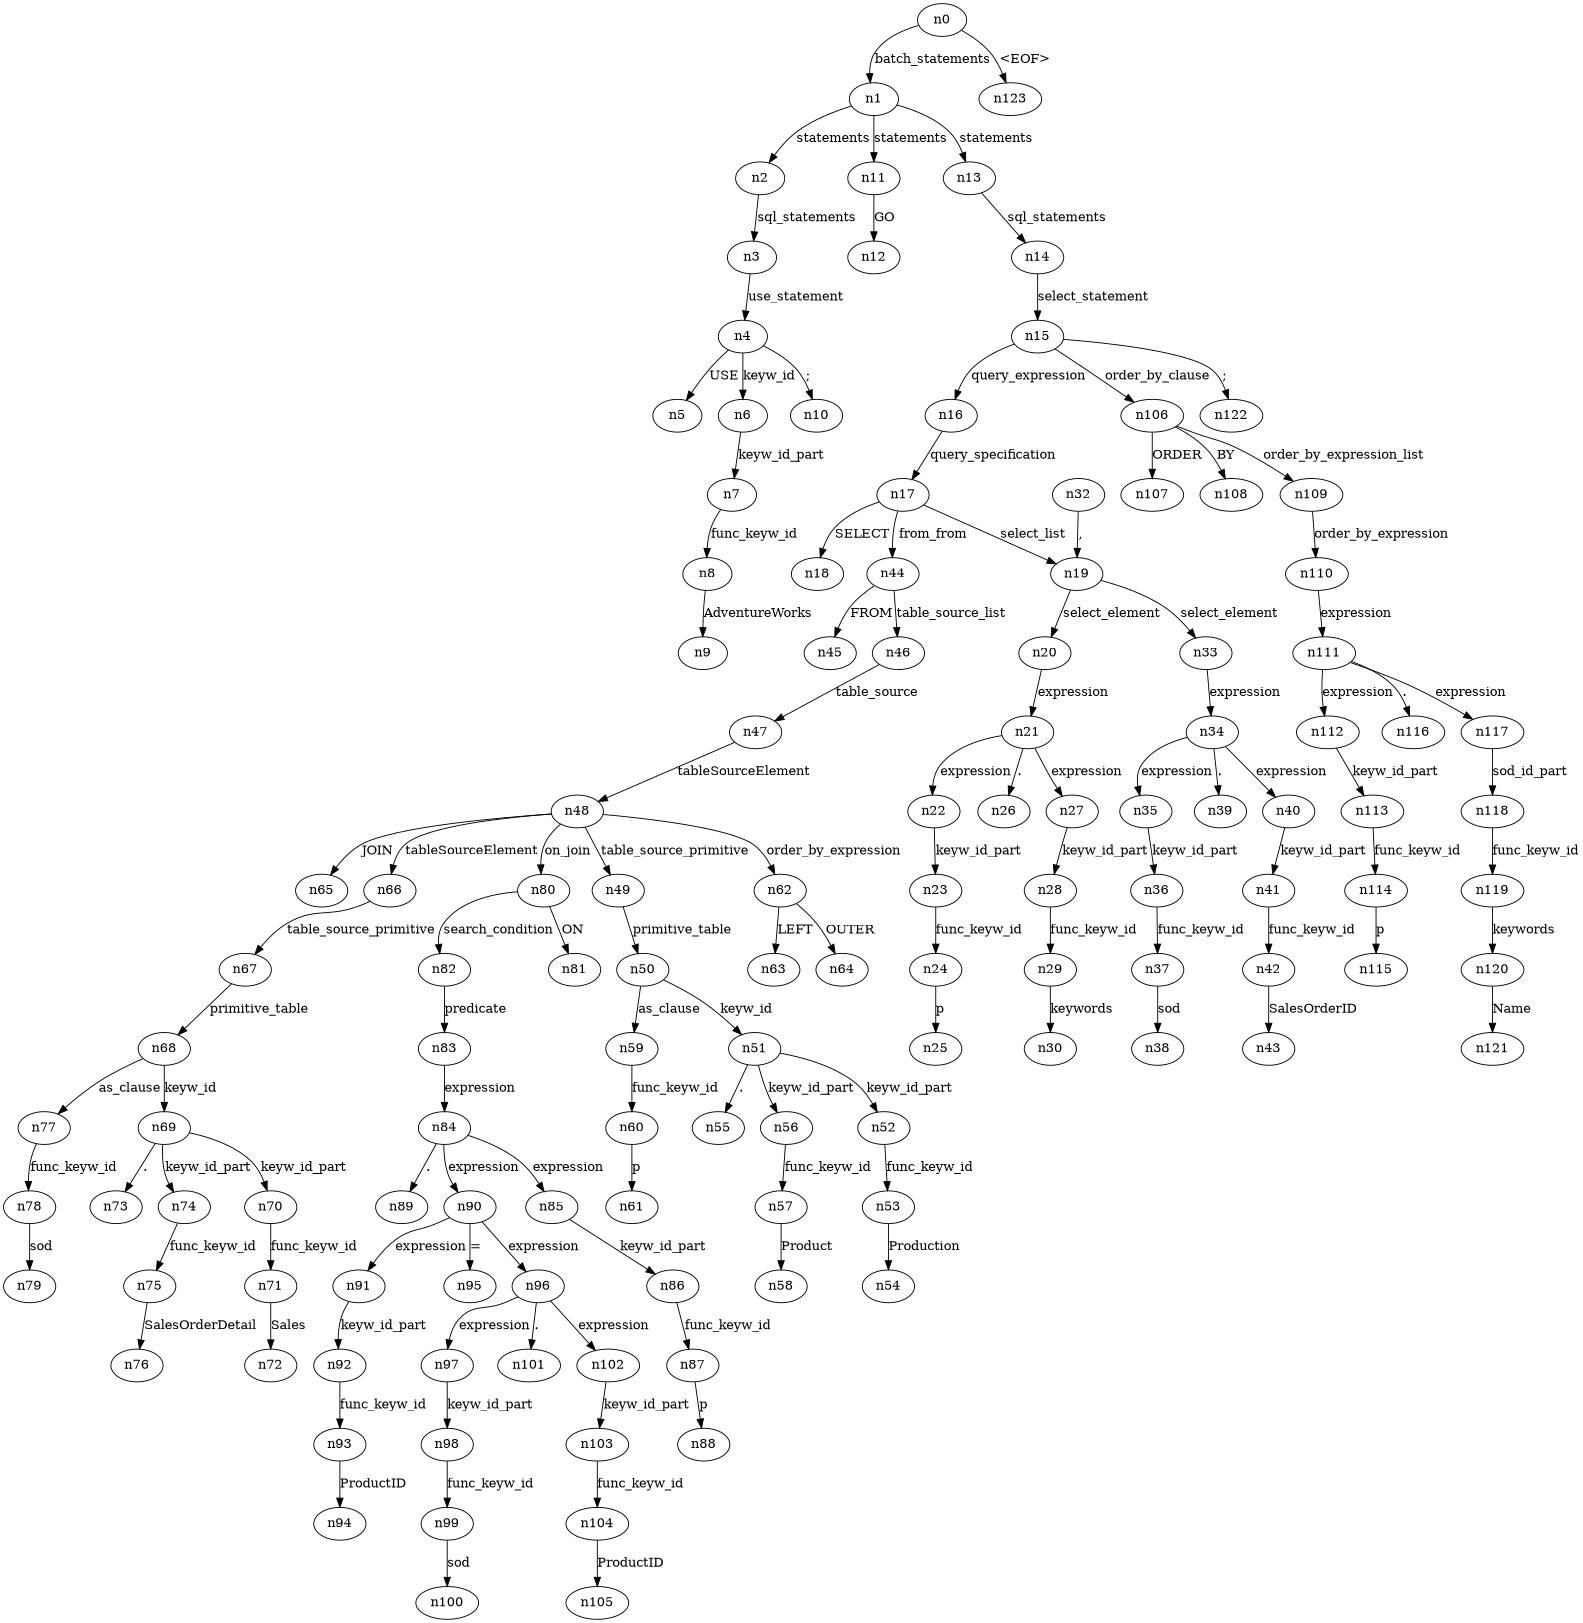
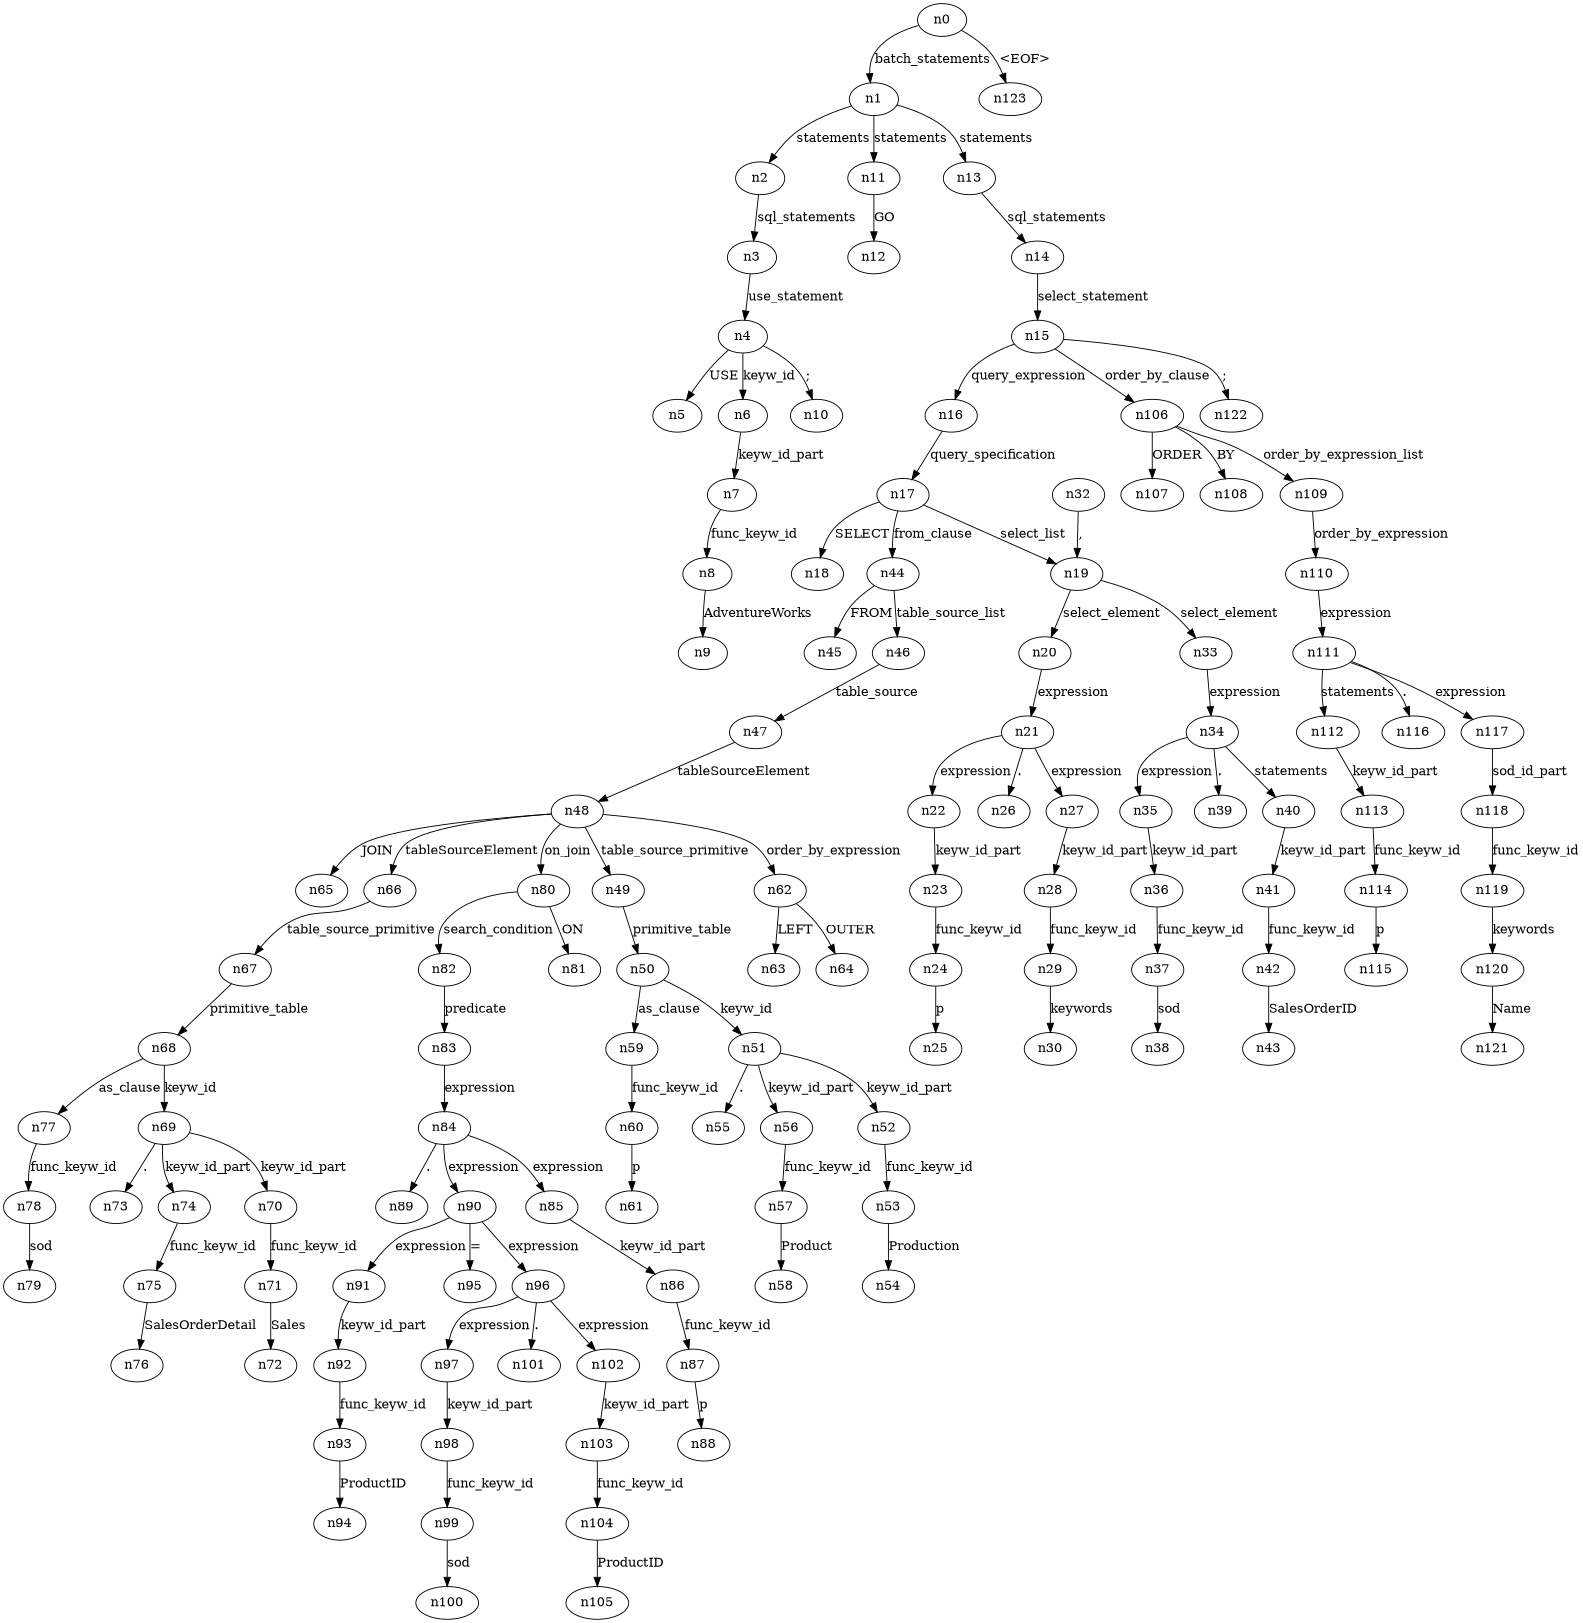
edge "n17" -> "n44": label "from_from" -> "from_clause"
edge "n111" -> "n112": label "expression" -> "statements"
edge "n34" -> "n40": label "expression" -> "statements"
